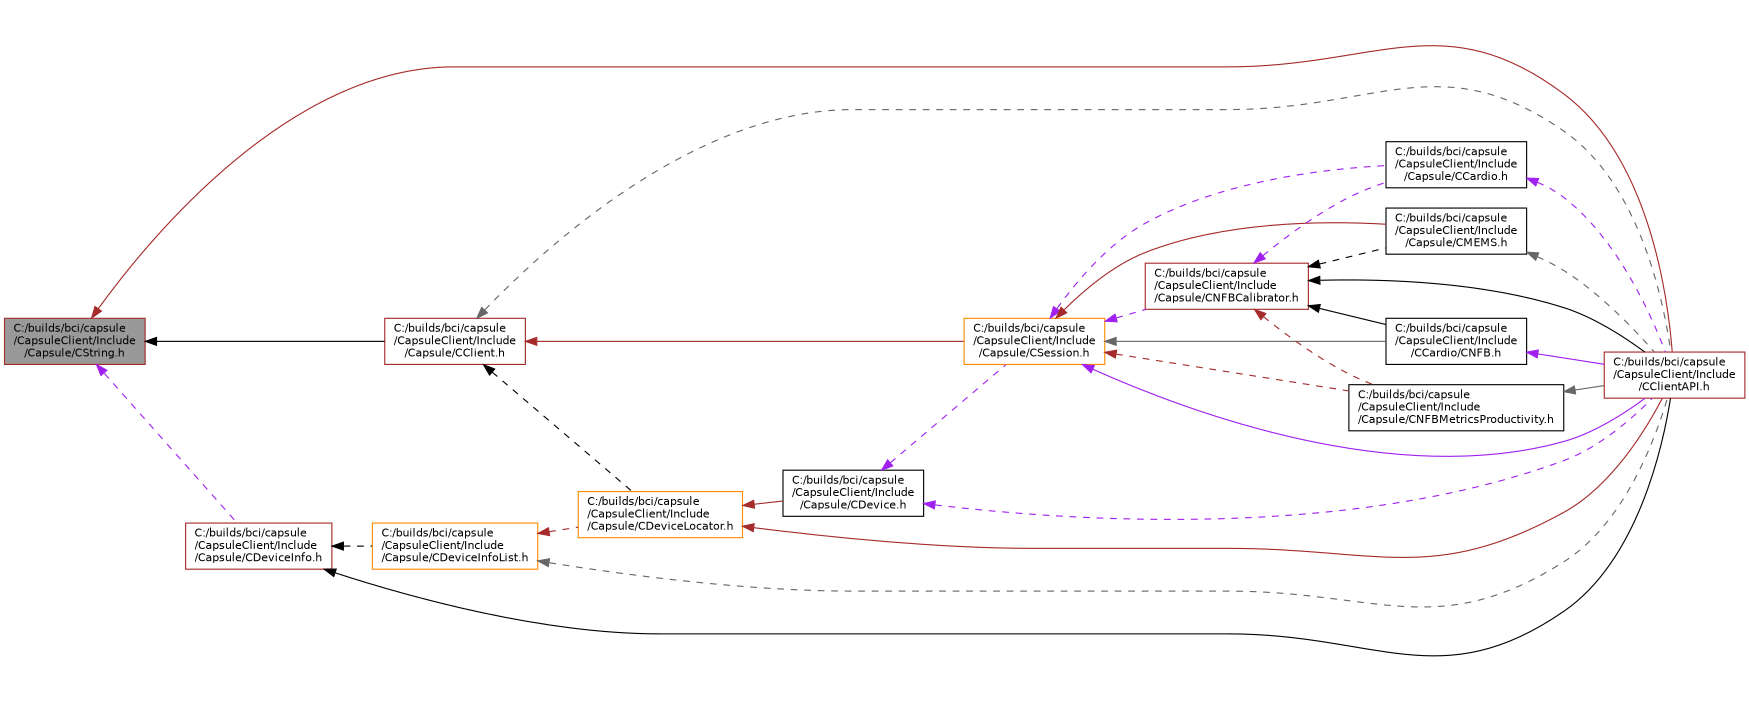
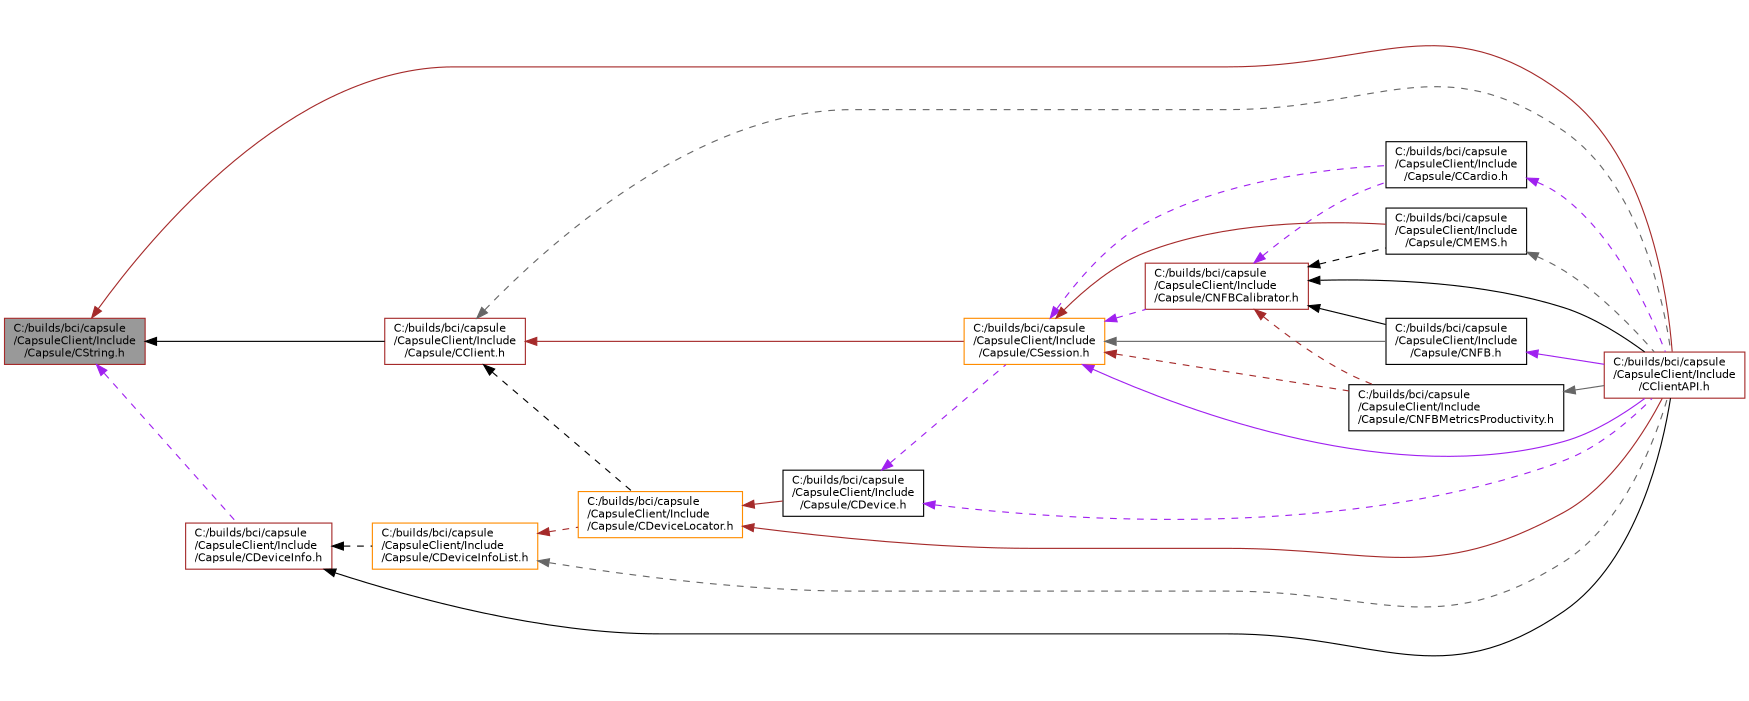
node "C:/builds/bci/capsule /CapsuleClient/Include /CCardio/CNFB.h": label "C:/builds/bci/capsule /CapsuleClient/Include /CCardio/CNFB.h" -> "C:/builds/bci/capsule /CapsuleClient/Include /Capsule/CNFB.h"
